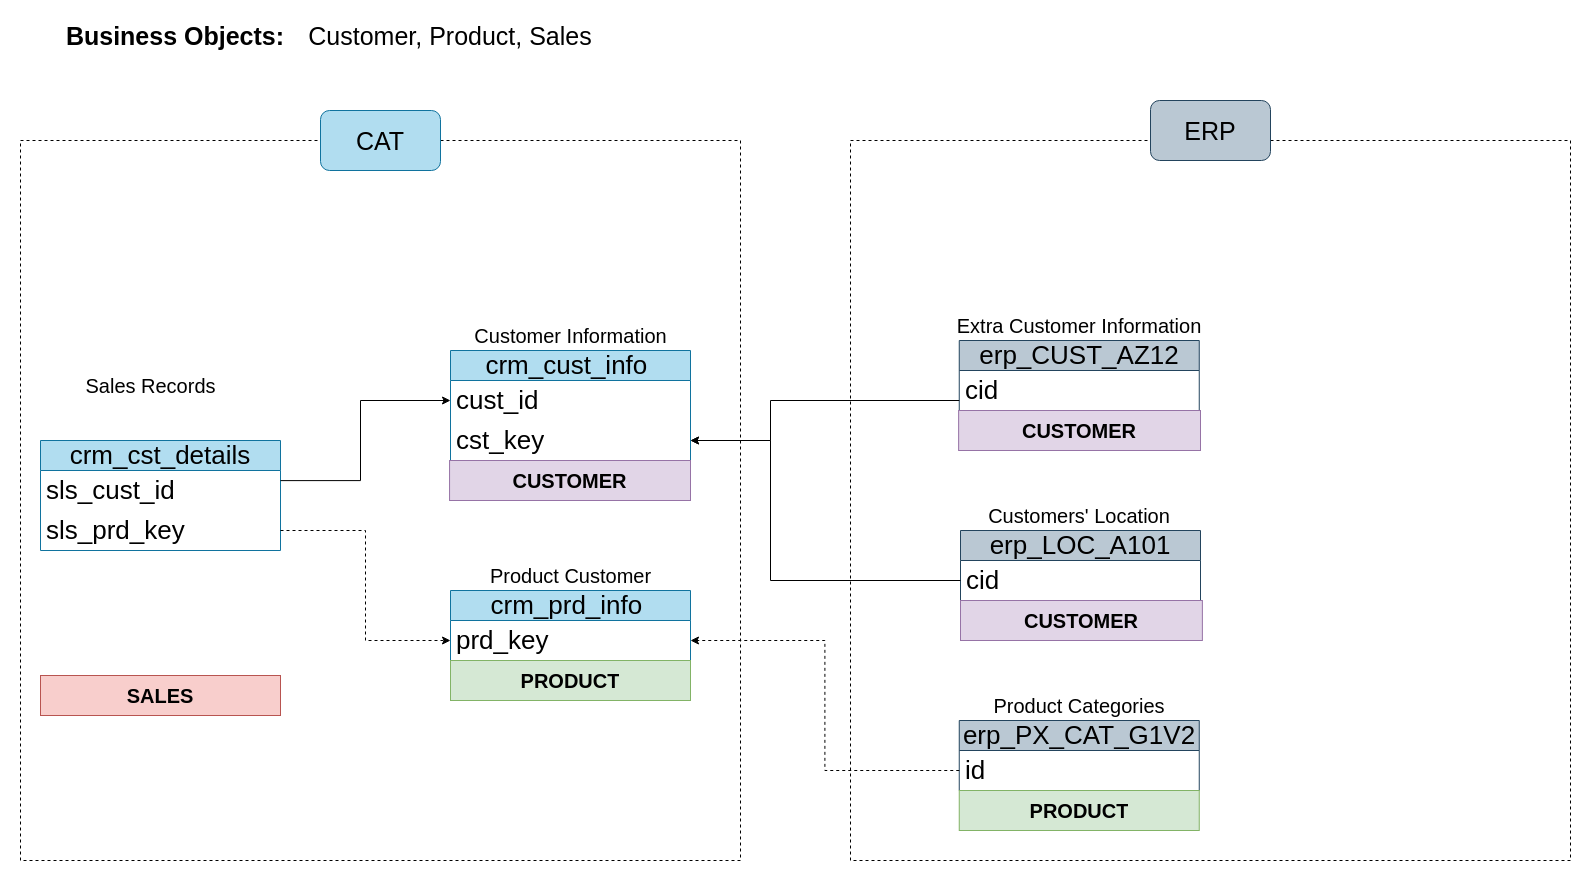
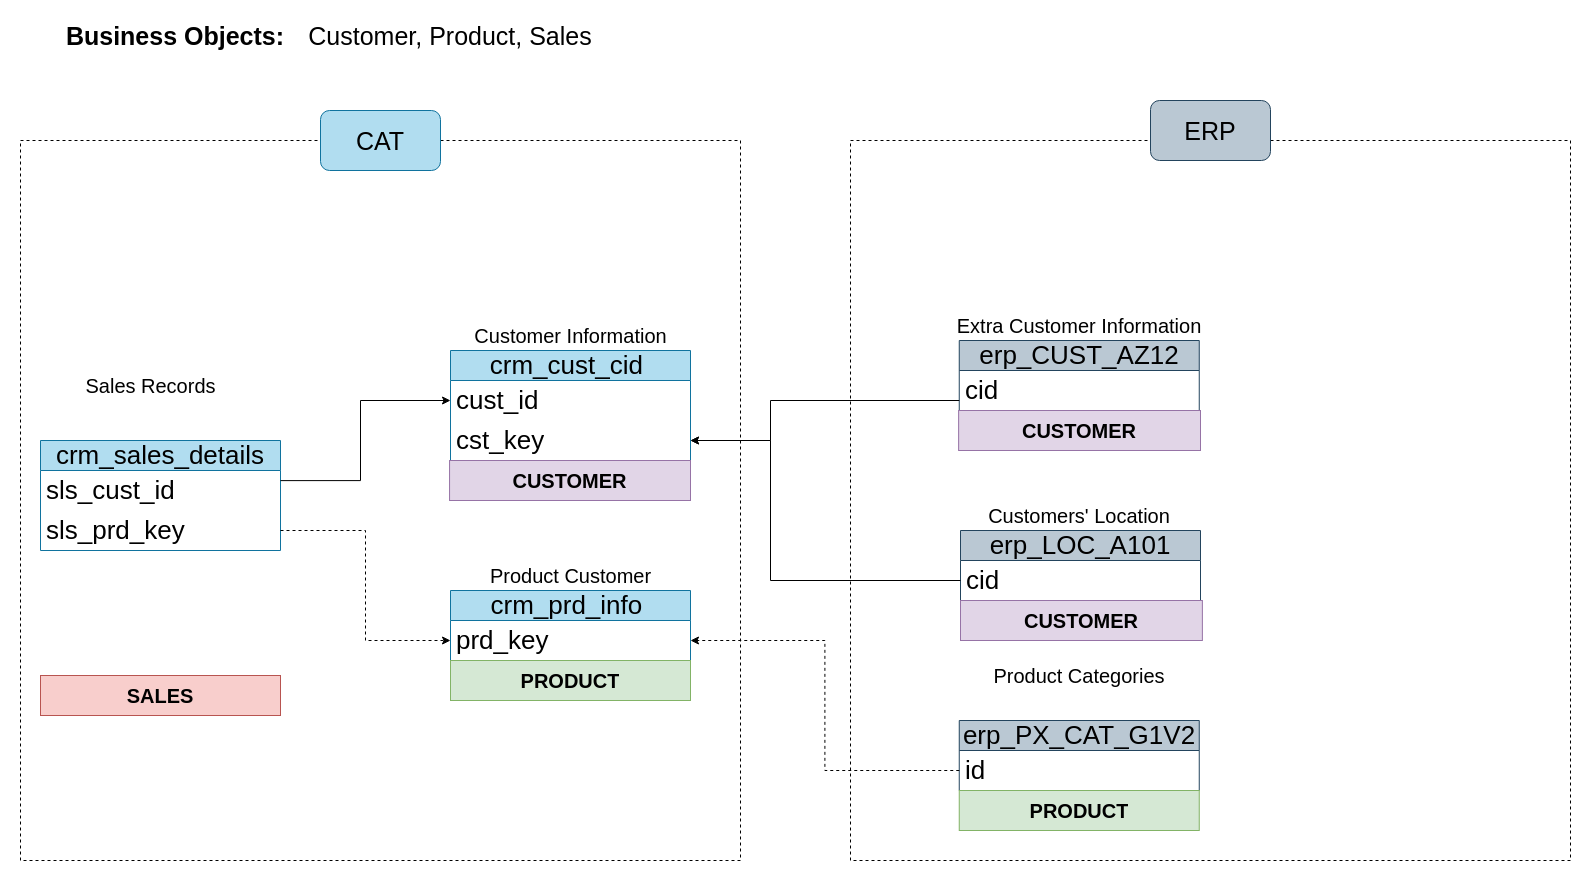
node "crm_cust_info": label "crm_cust_info" -> "crm_cust_cid"
node "crm_cst_details": label "crm_cst_details" -> "crm_sales_details"
node "Product Categories": moved (1079, 706) -> (1079, 676)
